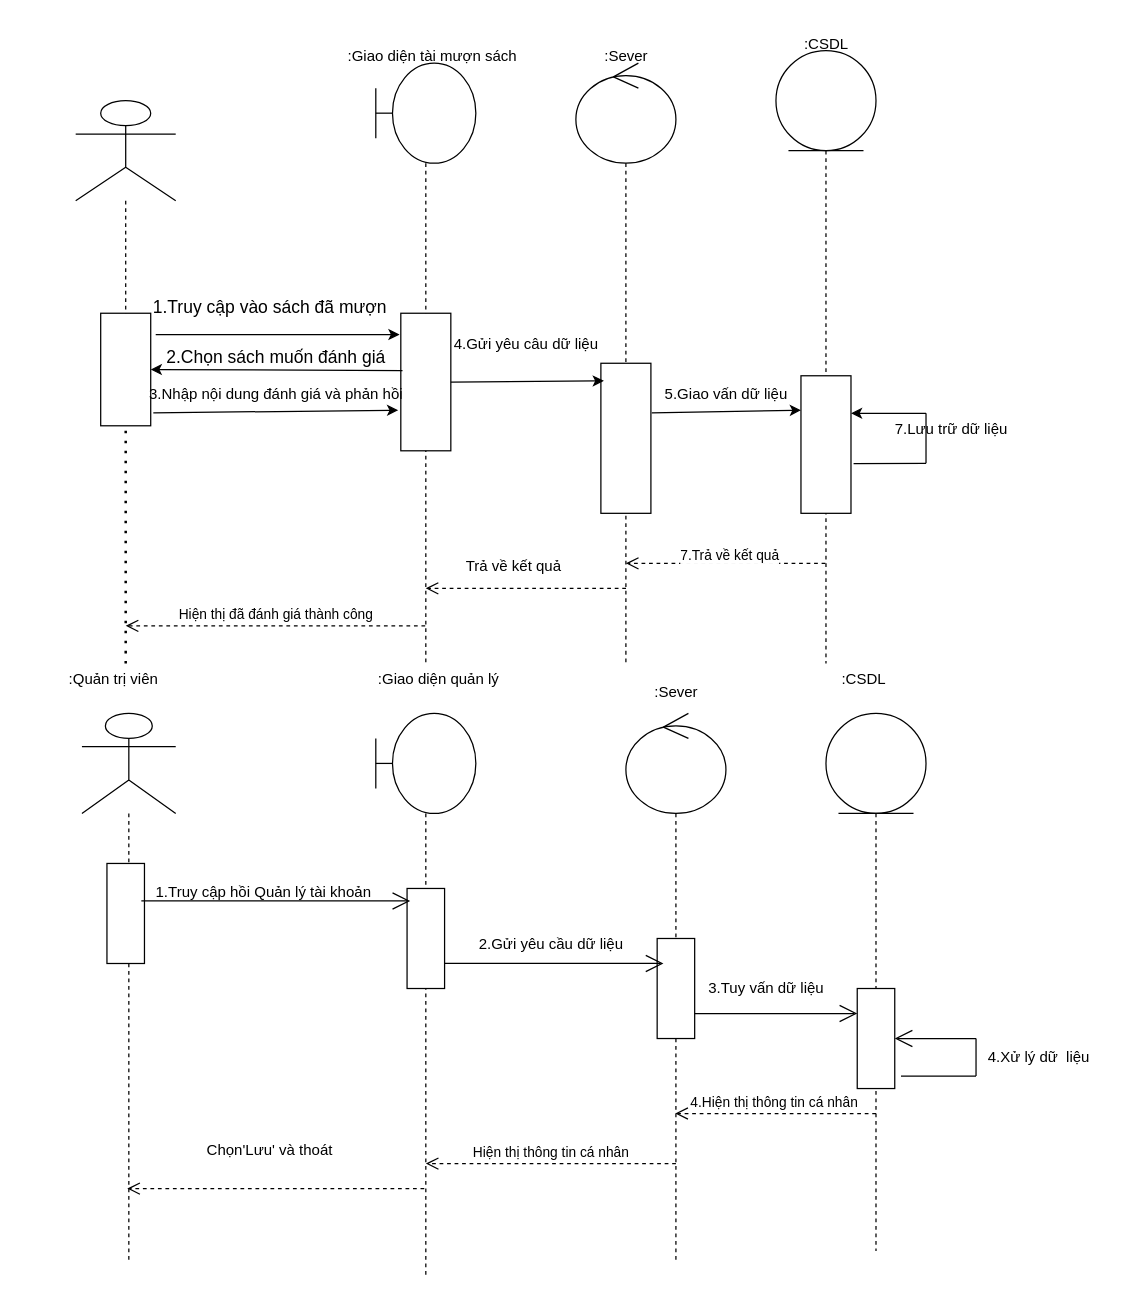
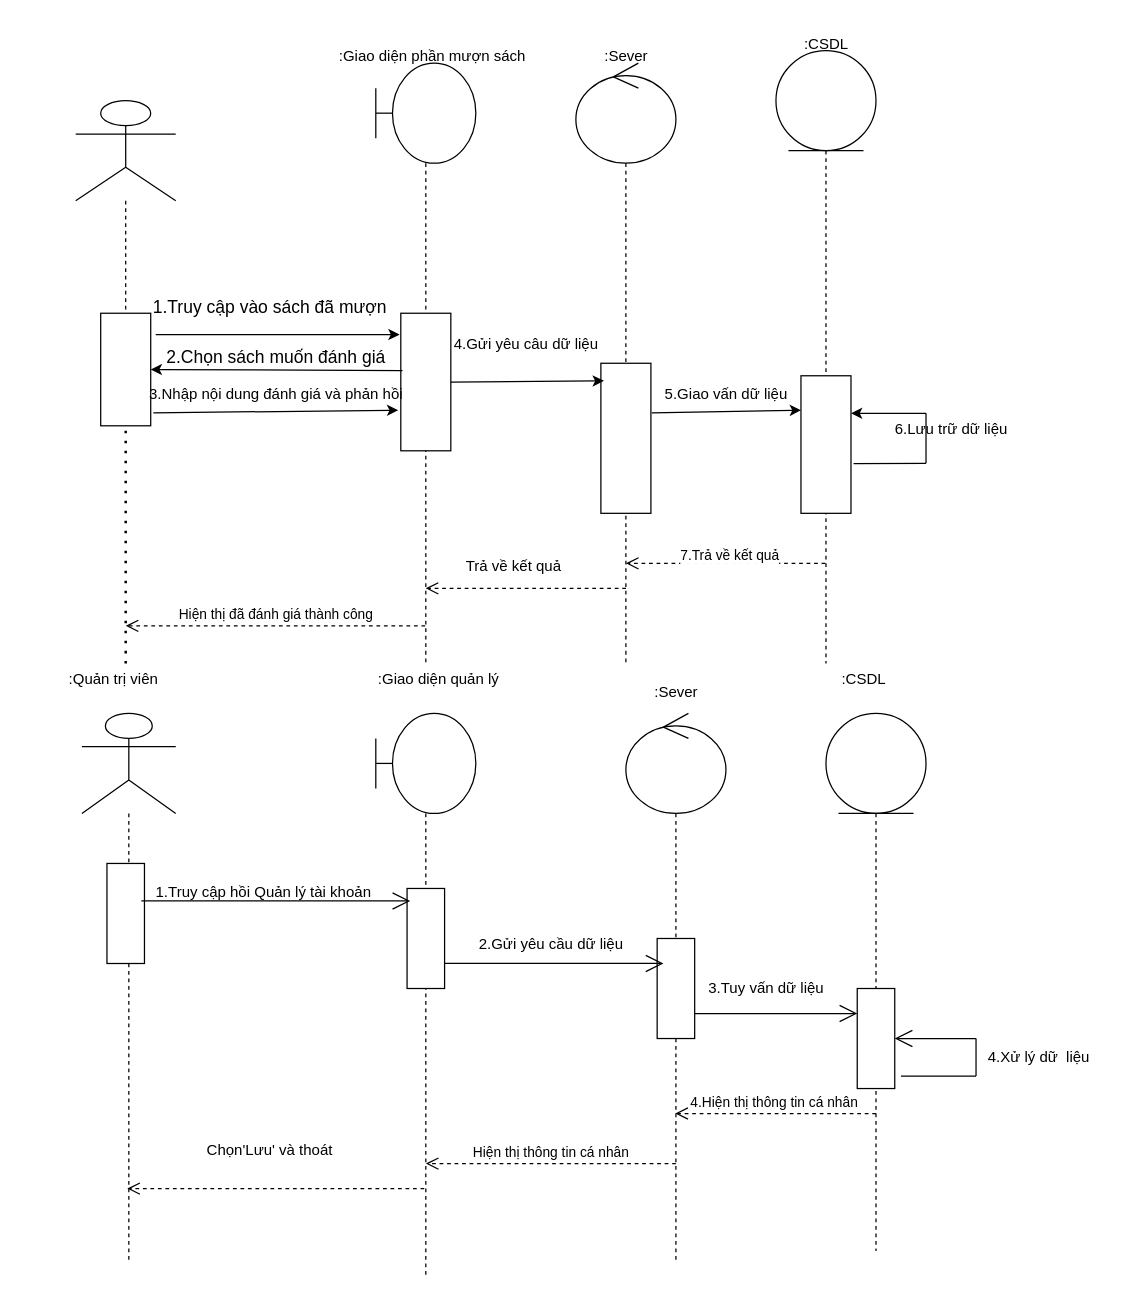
node ":Giao diện tài mượn sách": label ":Giao diện tài mượn sách" -> ":Giao diện phần mượn sách"
node "7.Lưu trữ dữ liệu": label "7.Lưu trữ dữ liệu" -> "6.Lưu trữ dữ liệu"
